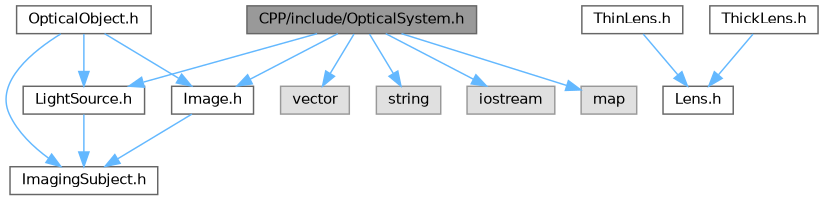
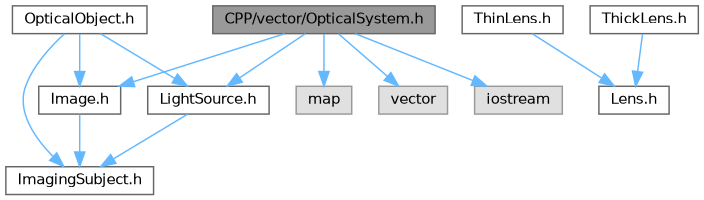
node "CPP/include/OpticalSystem.h": label "CPP/include/OpticalSystem.h" -> "CPP/vector/OpticalSystem.h"
node "string": removed
